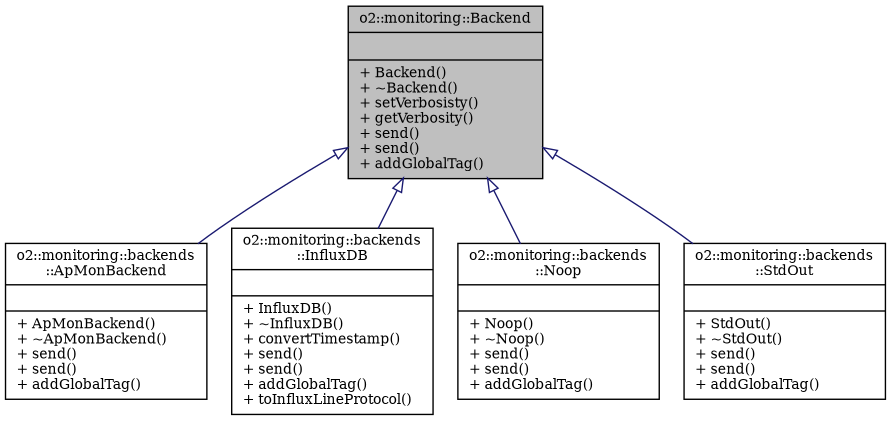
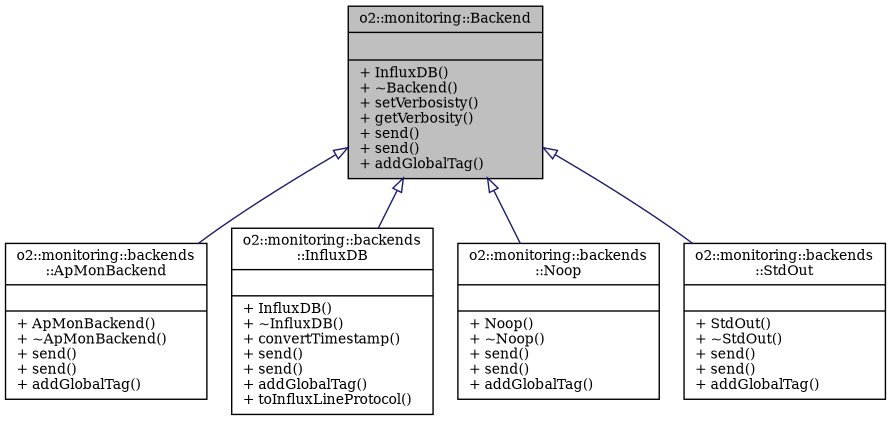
node "o2::monitoring::Backend": text "+ Backend()" -> "+ InfluxDB()"
